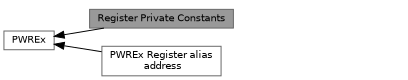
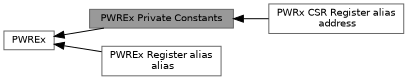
node "Register Private Constants": label "Register Private Constants" -> "PWREx Private Constants"
node "PWRx CSR Register alias address": added
node "PWREx Register alias address": label "PWREx Register alias address" -> "PWREx Register alias alias"
